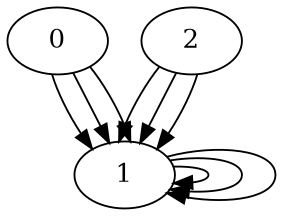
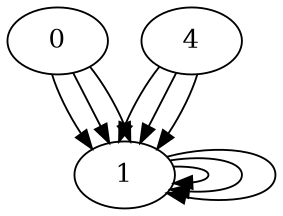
node "2": label "2" -> "4"
